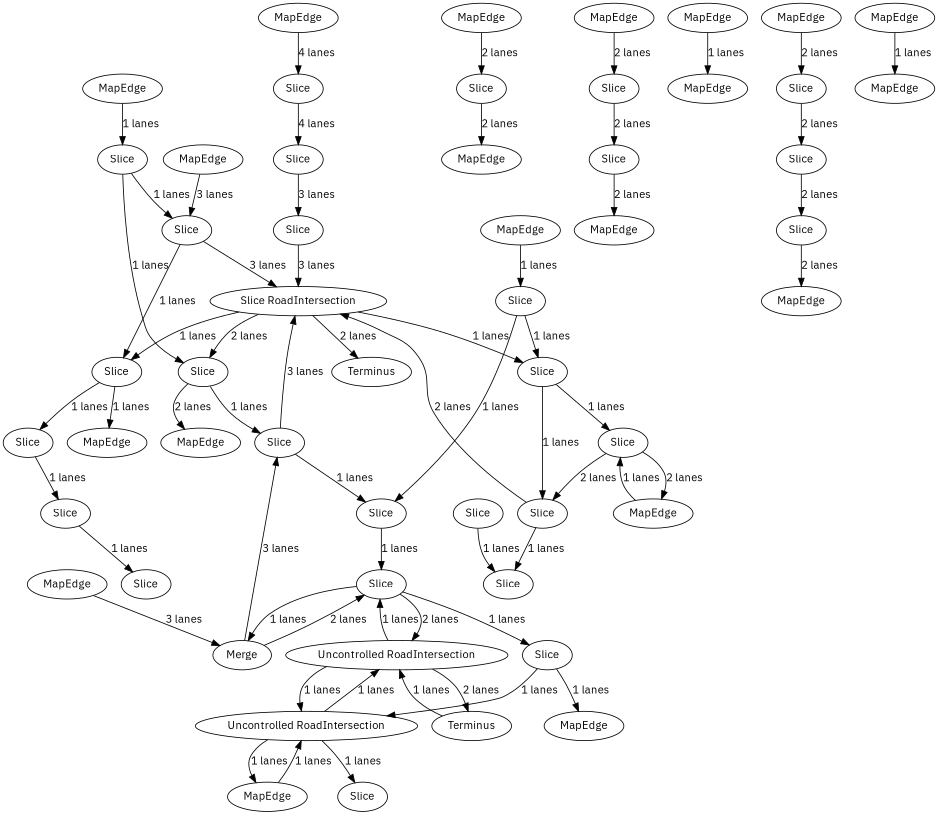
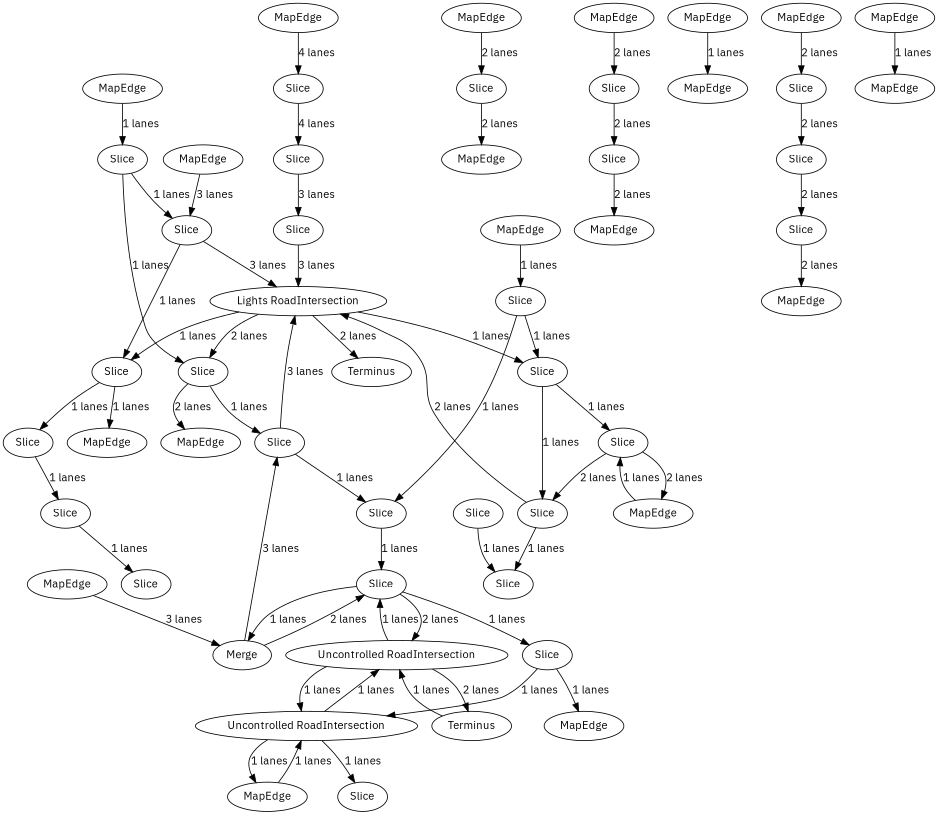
node "Slice RoadIntersection": label "Slice RoadIntersection" -> "Lights RoadIntersection"
